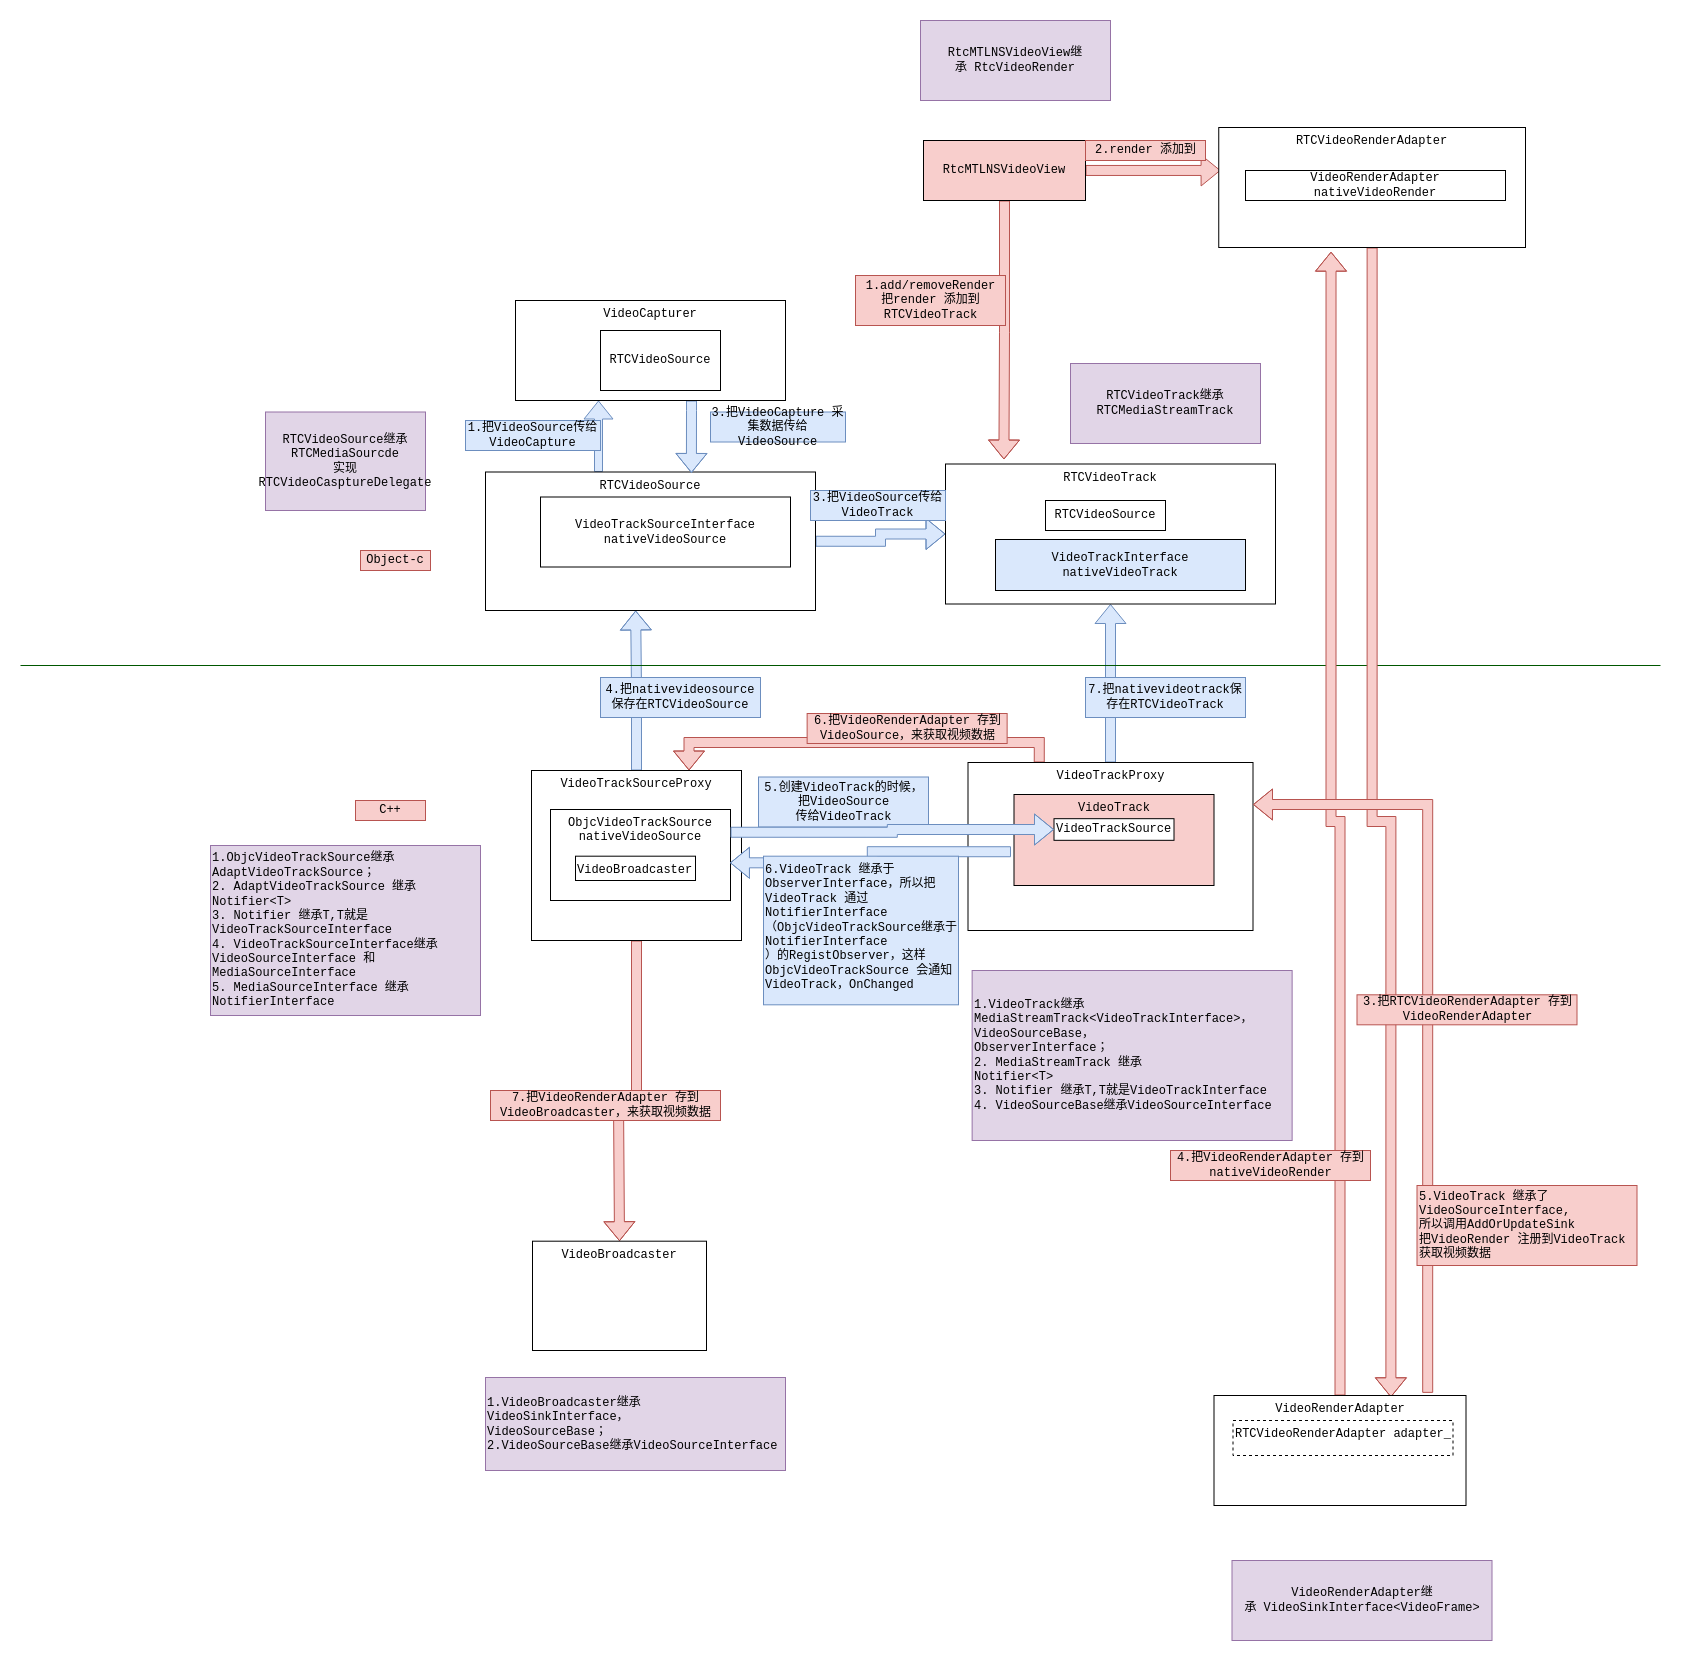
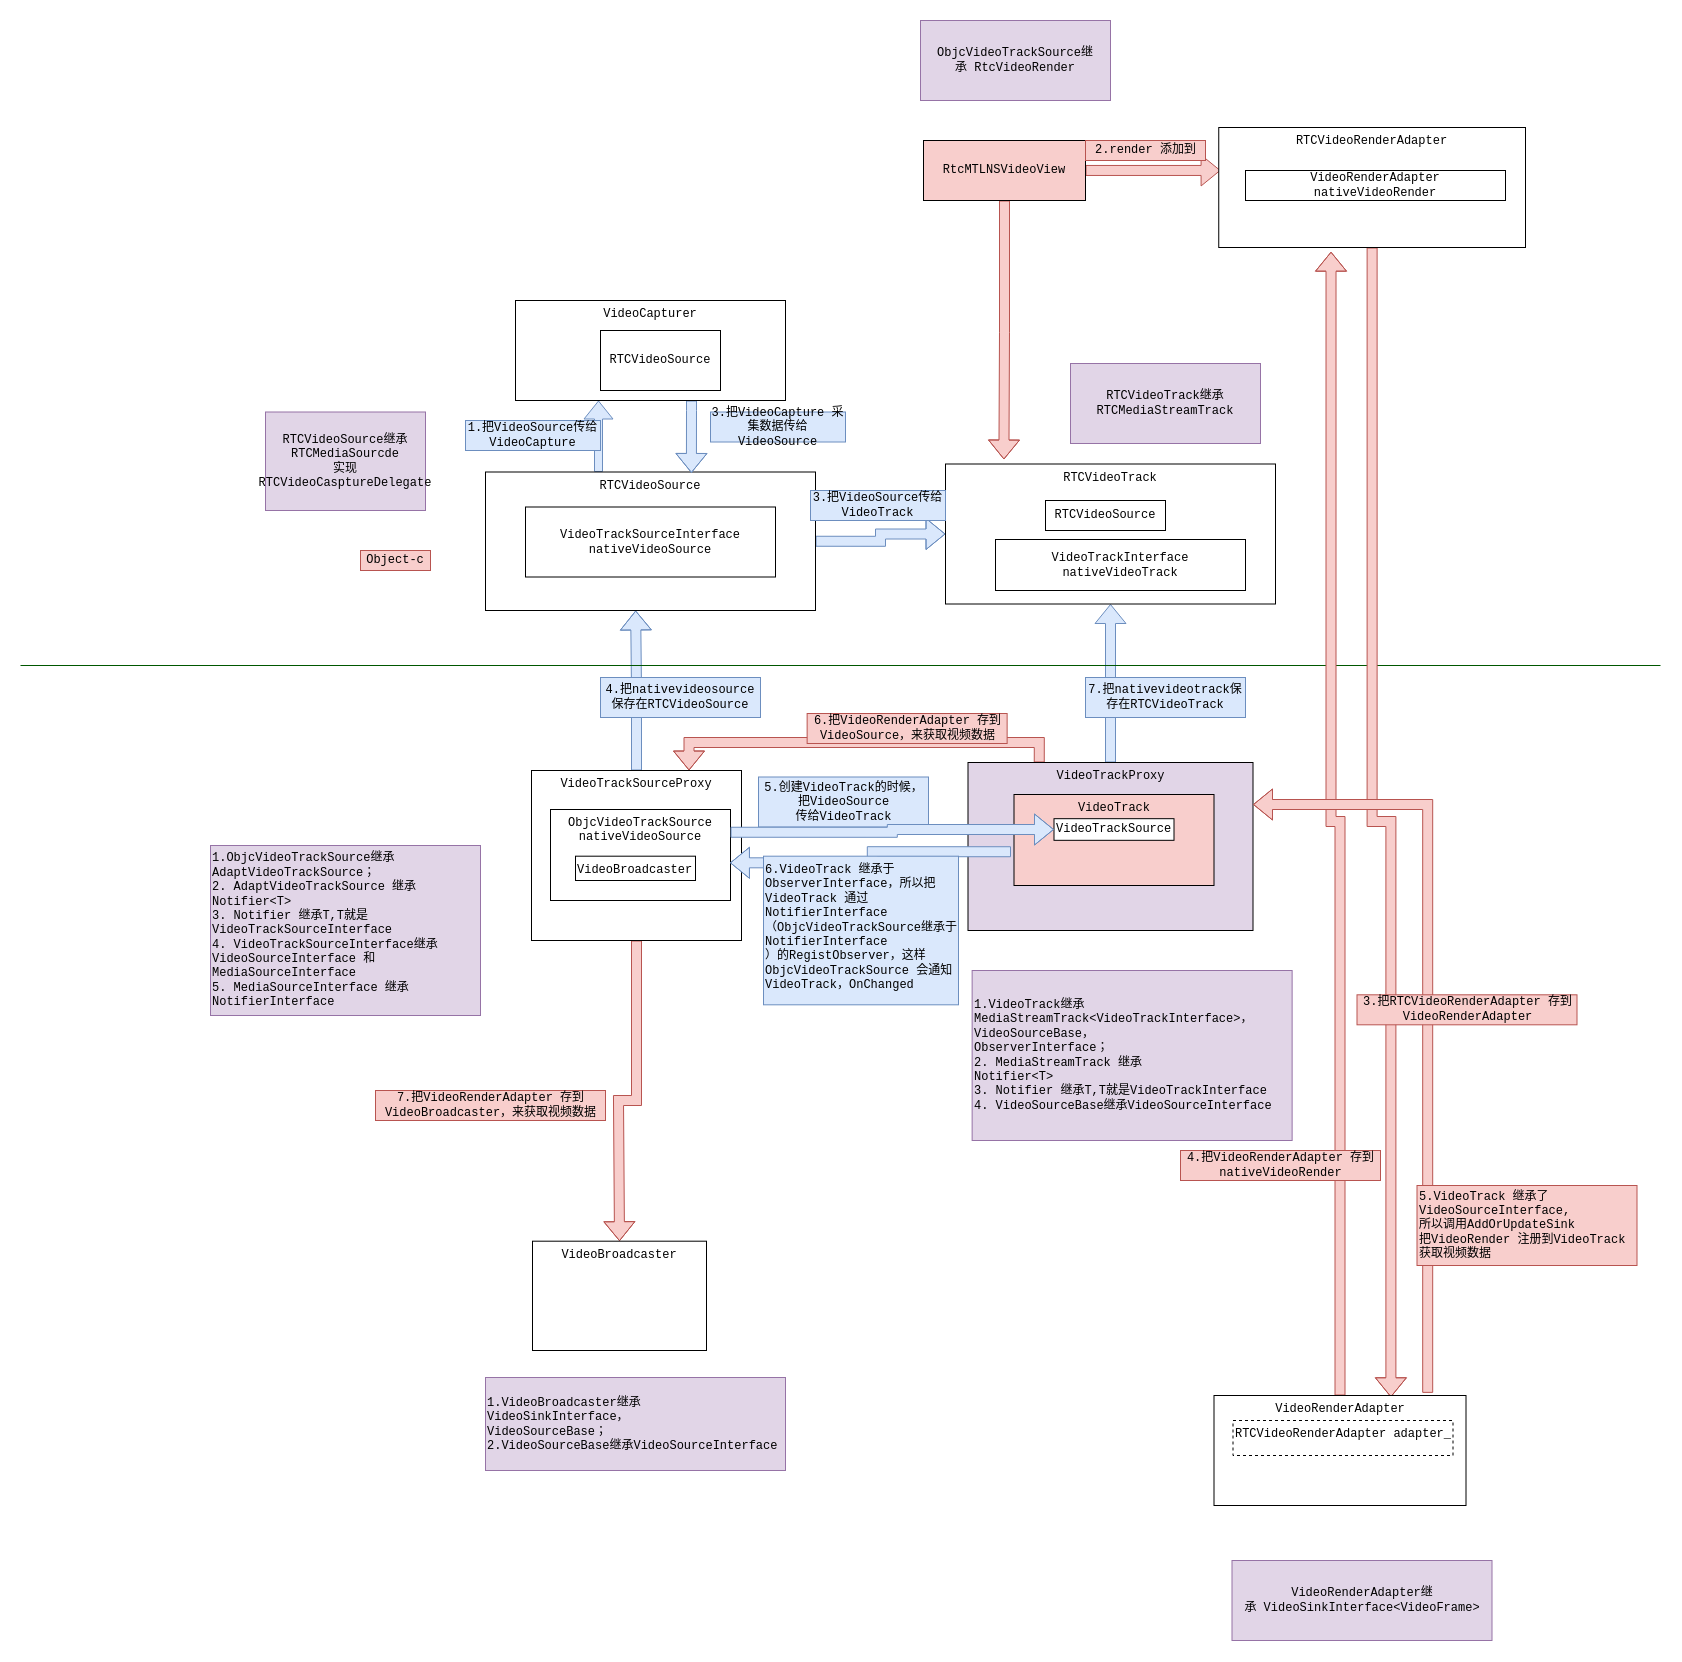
node "RtcMTLNSVideoView继承 RtcVideoRender": label "RtcMTLNSVideoView继承 RtcVideoRender" -> "ObjcVideoTrackSource继承 RtcVideoRender"
node "1.add/removeRender 把render 添加到 RTCVideoTrack": removed
node "VideoTrackSourceInterface nativeVideoSource": moved (666, 532) -> (651, 542)
node "VideoTrackInterface nativeVideoTrack": fillcolor #dae8fc -> #ffffff
node "VideoTrackProxy": fillcolor #ffffff -> #e1d5e7
node "C++": removed
node "7.把VideoRenderAdapter 存到 VideoBroadcaster，来获取视频数据": moved (606, 1106) -> (491, 1106)
node "4.把VideoRenderAdapter 存到 nativeVideoRender": moved (1271, 1166) -> (1281, 1166)
